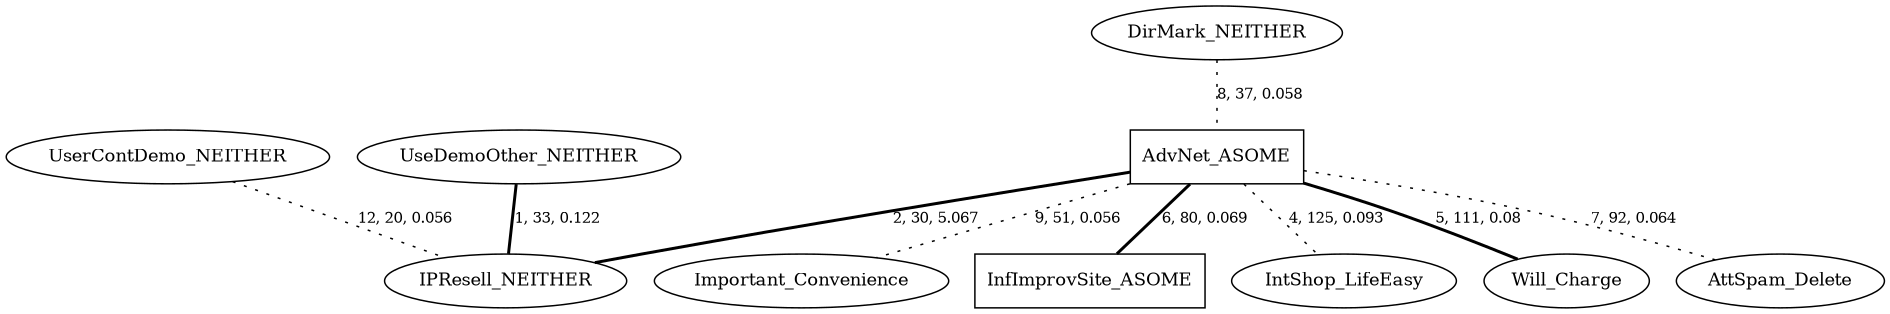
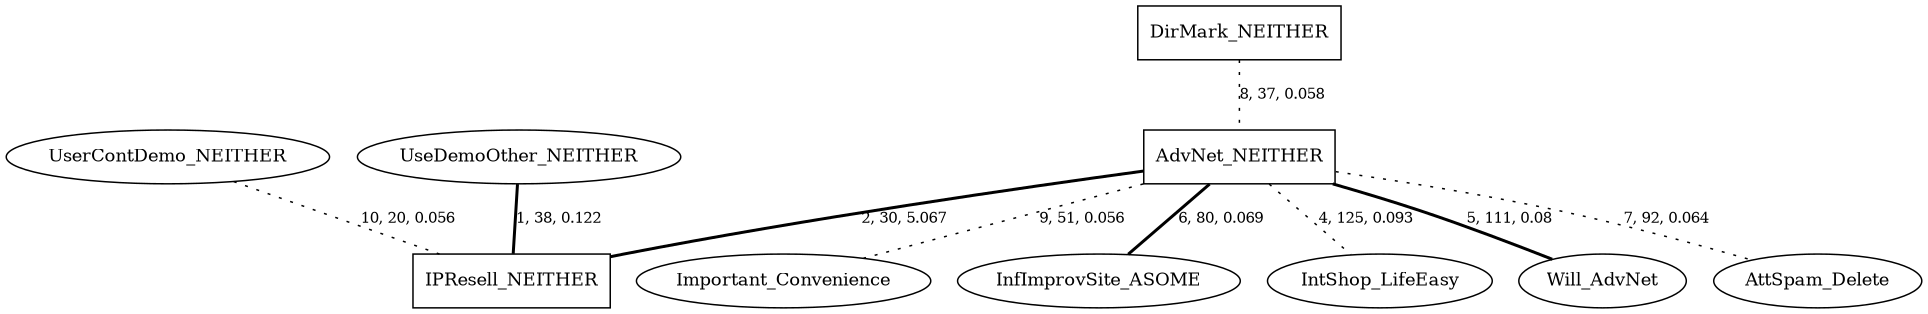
node "DirMark_NEITHER": shape ellipse -> box
node "AdvNet_ASOME": label "AdvNet_ASOME" -> "AdvNet_NEITHER"
edge "UserContDemo_NEITHER" -- "IPResell_NEITHER": label "12, 20, 0.056" -> "10, 20, 0.056"
edge "UseDemoOther_NEITHER" -- "IPResell_NEITHER": label "1, 33, 0.122" -> "1, 38, 0.122"
node "IPResell_NEITHER": shape ellipse -> box
node "InfImprovSite_ASOME": shape box -> ellipse
node "Will_Charge": label "Will_Charge" -> "Will_AdvNet"
